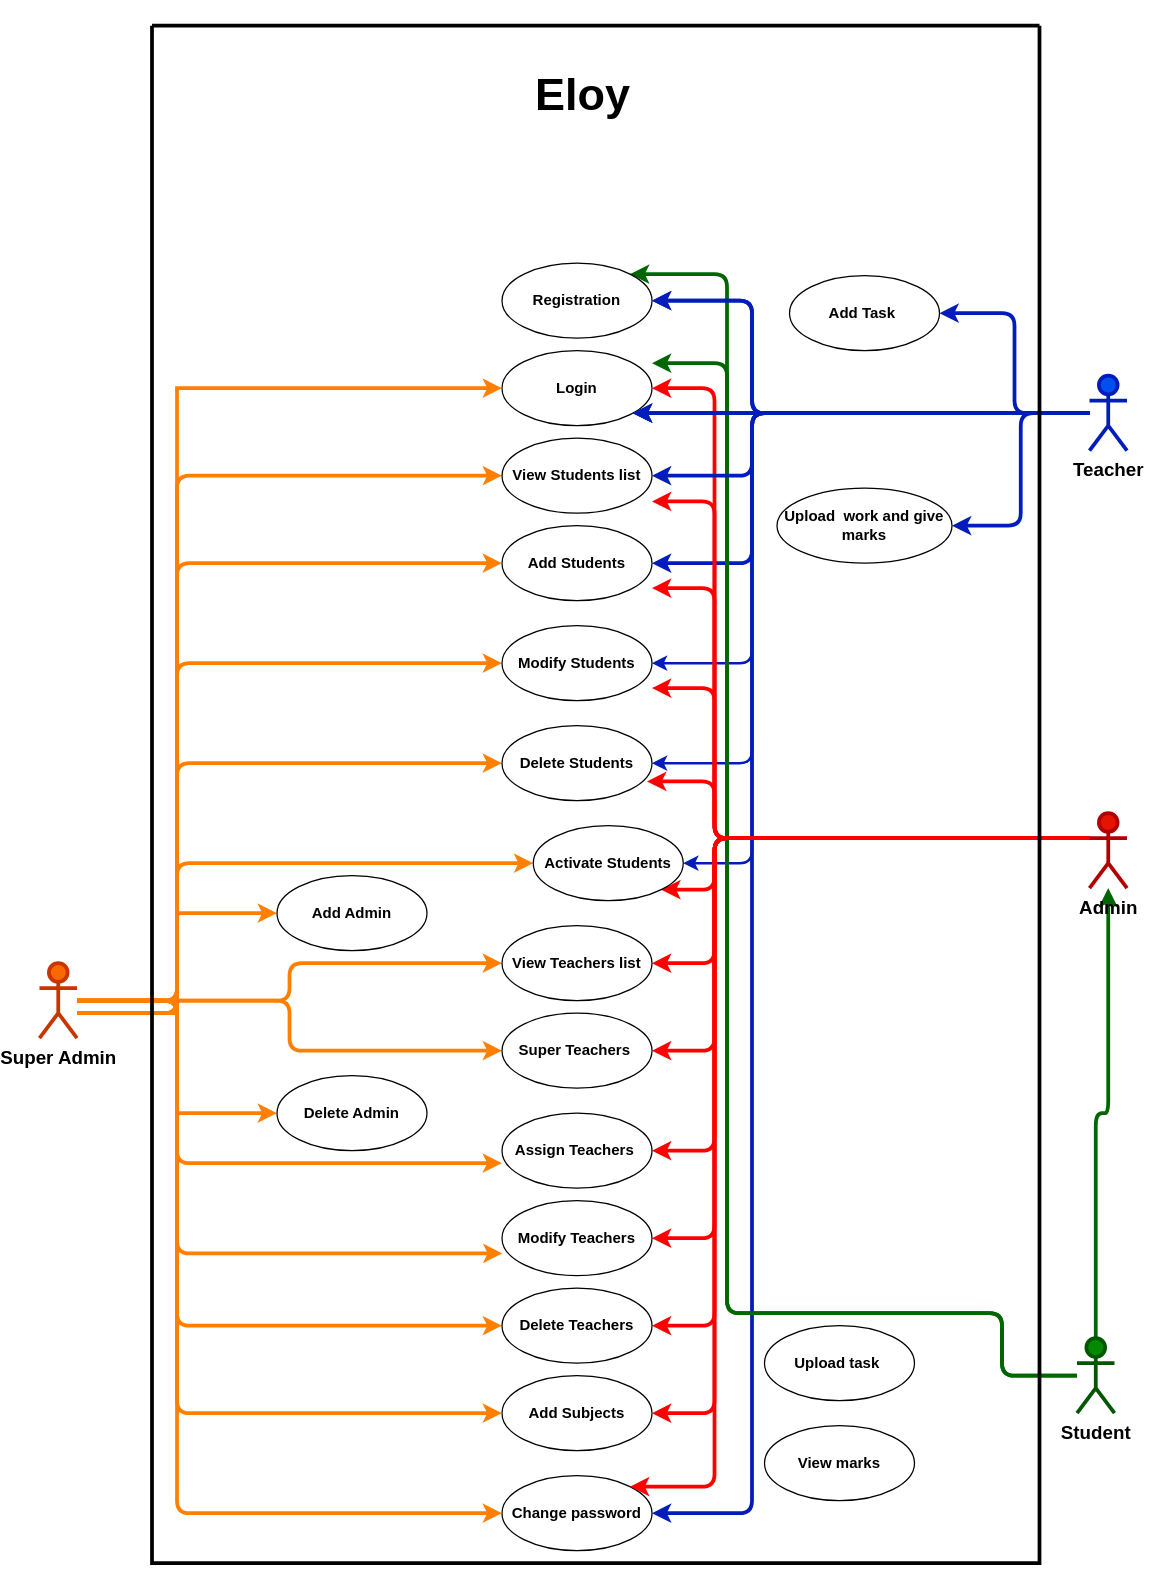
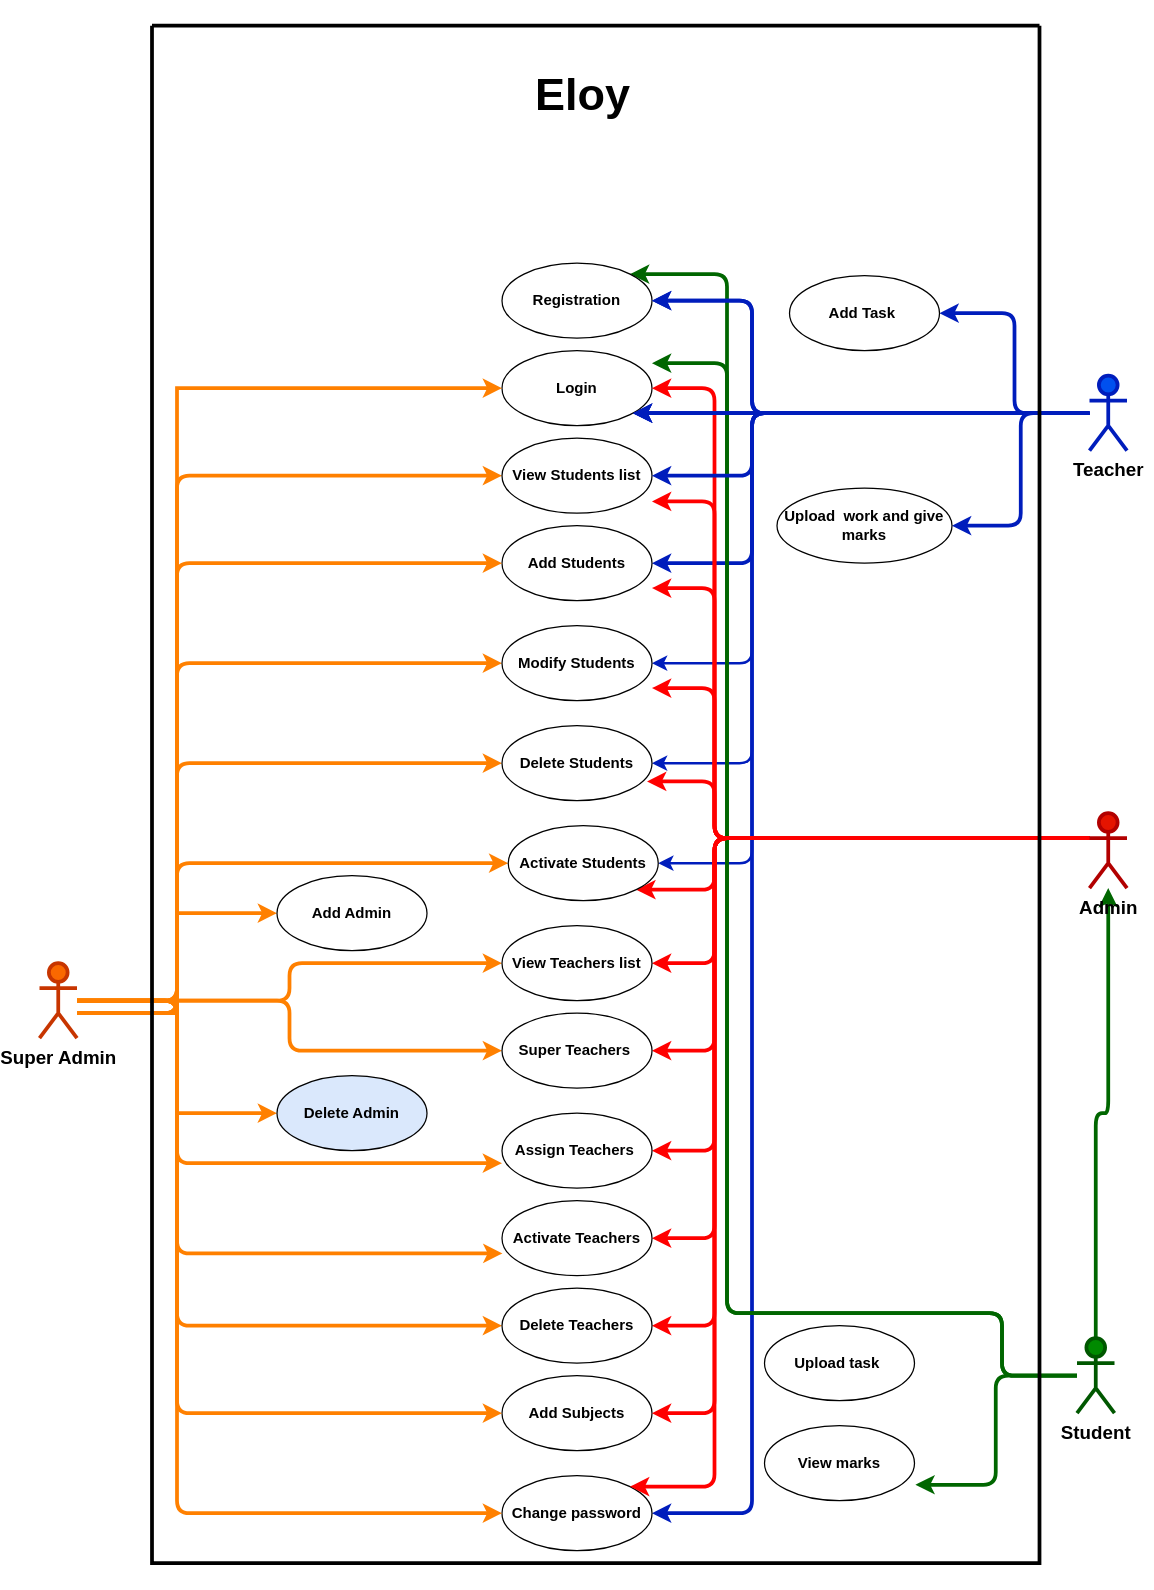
node "Activate Students": moved (608, 863) -> (583, 863)
node "Delete Admin": fillcolor #ffffff -> #dae8fc
node "Modify Teachers": label "Modify Teachers" -> "Activate Teachers"
edge "Student" -> "View marks": added
